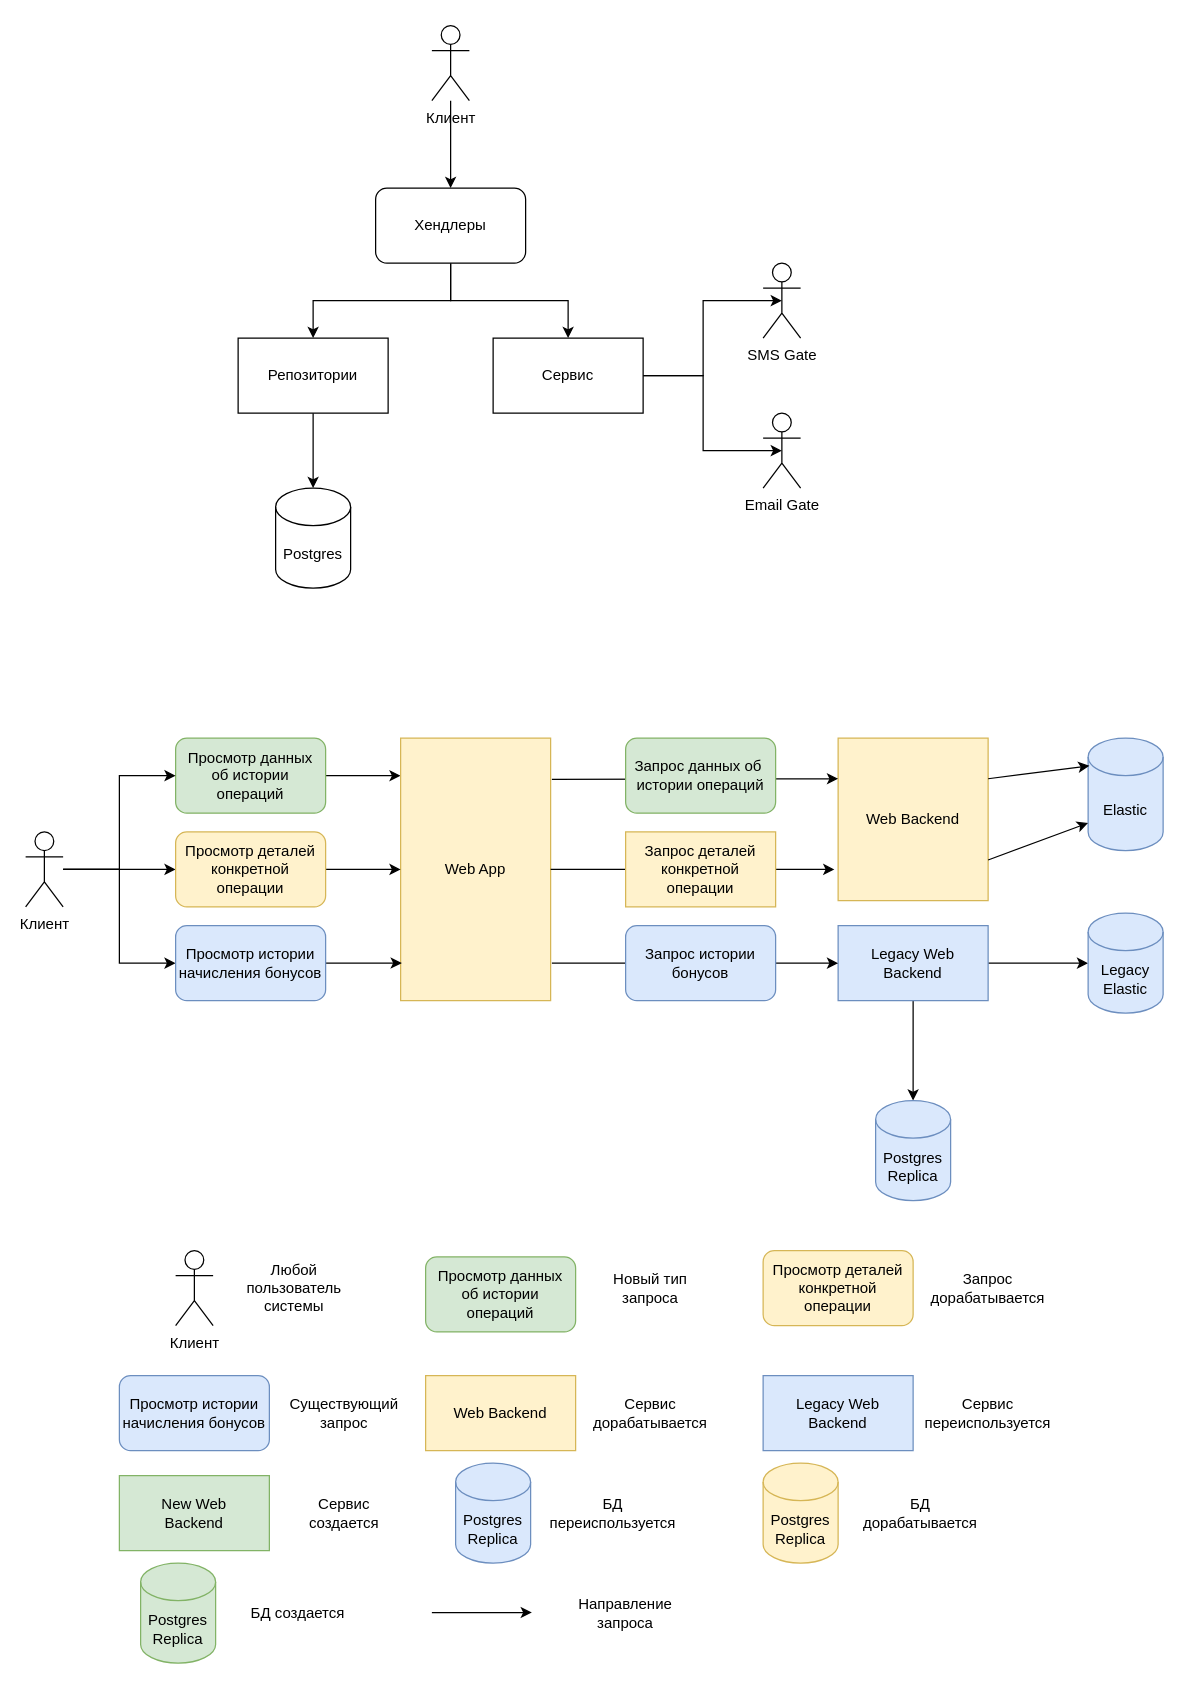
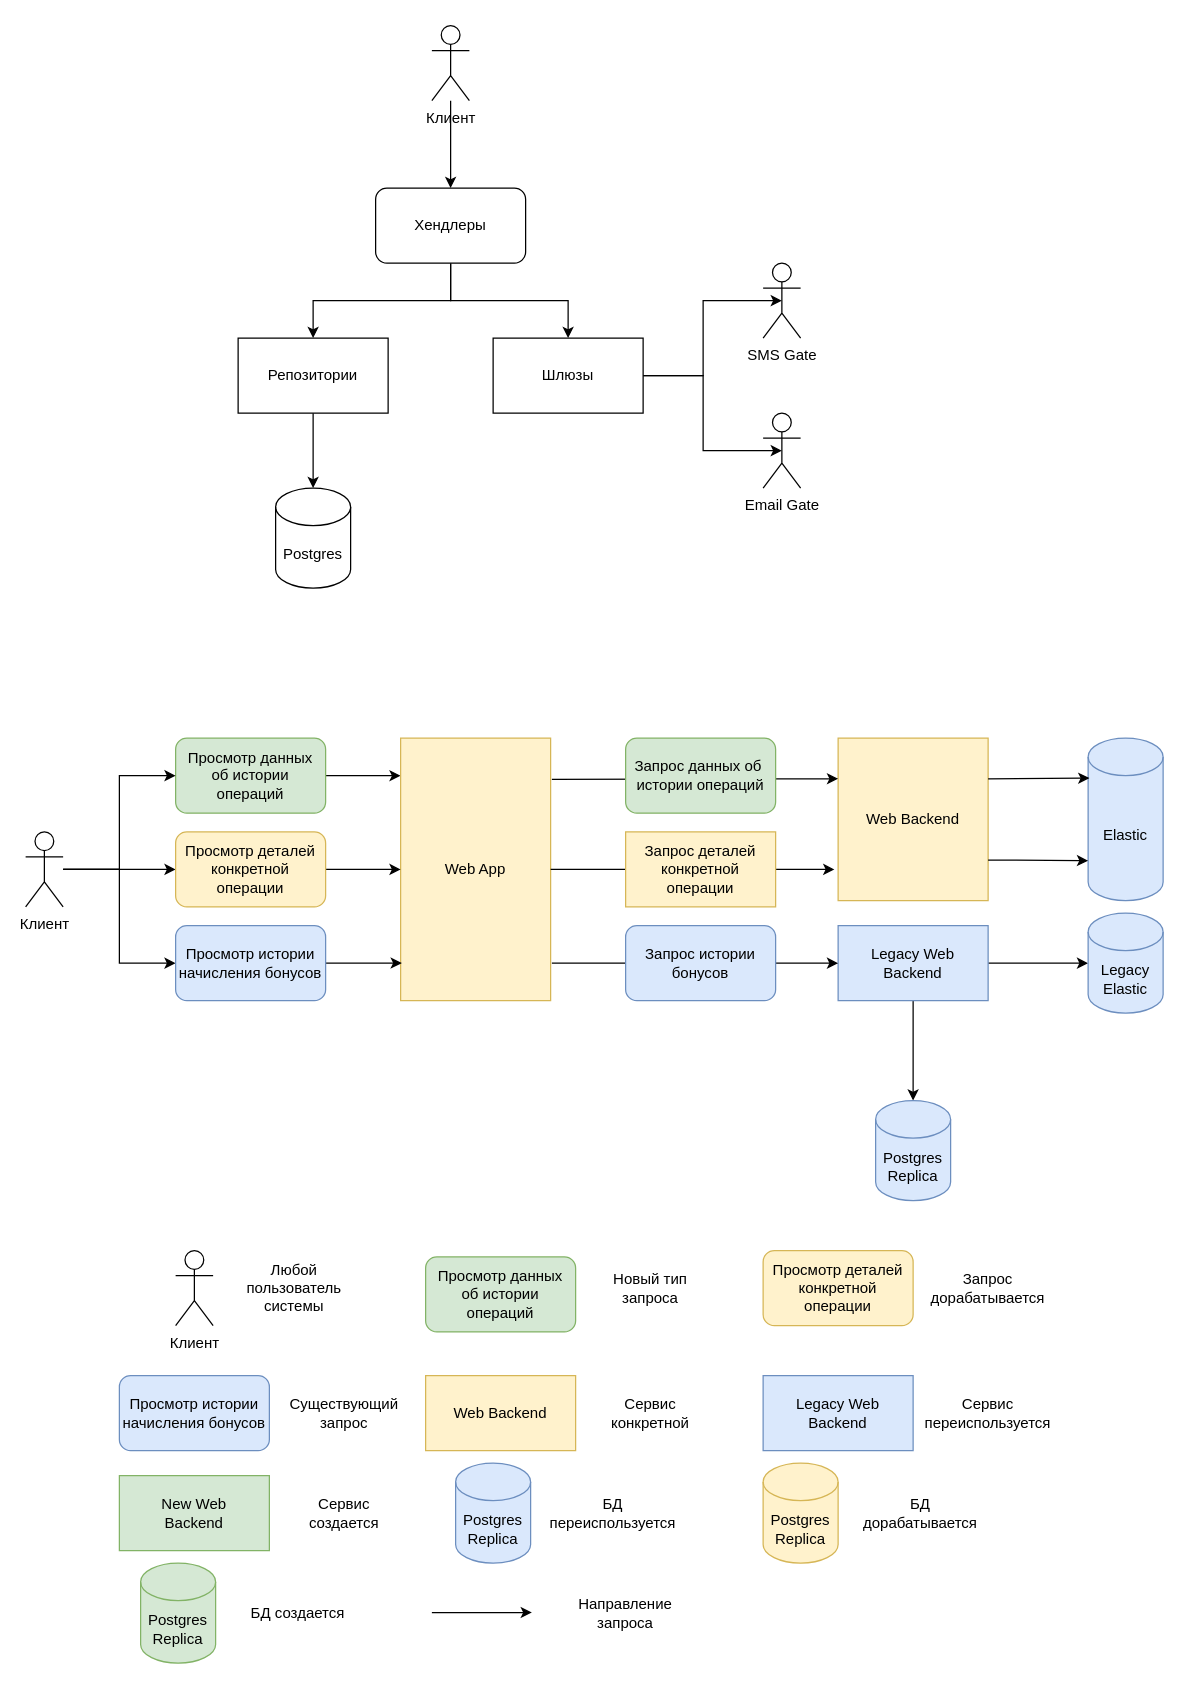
node "Сервис": label "Сервис" -> "Шлюзы"
node "Elastic": size 75x113 -> 75x163
node "Сервис дорабатывается": label "Сервис дорабатывается" -> "Сервис конкретной"
